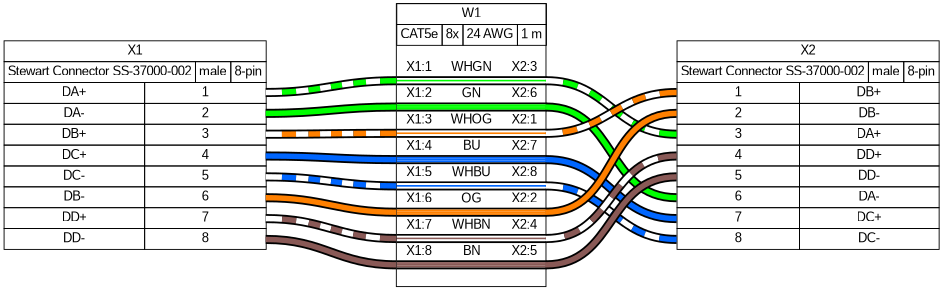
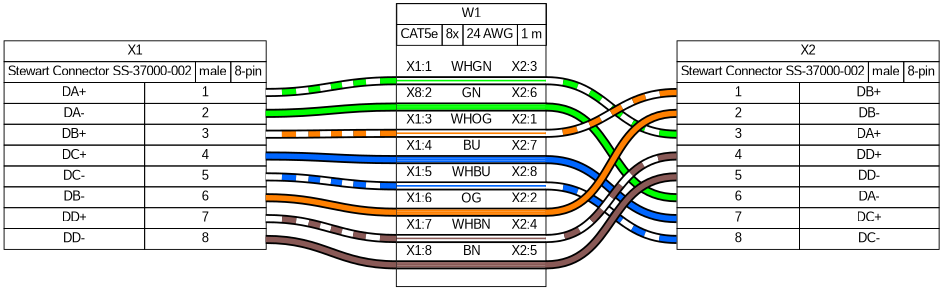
node "W1": text "X1:2" -> "X8:2"
